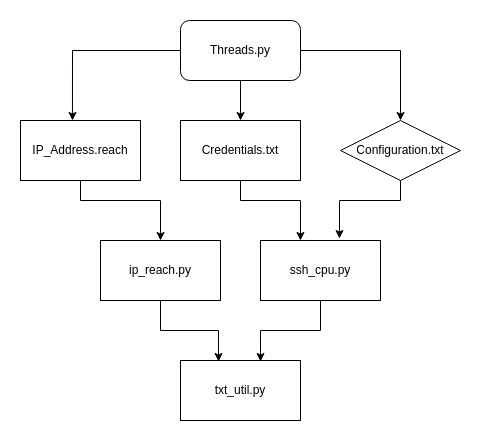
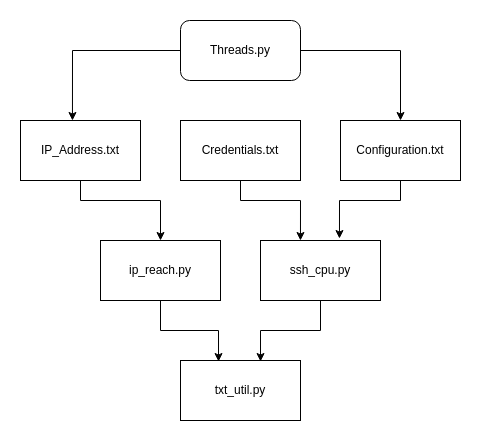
edge "Threads.py" -> "Credentials.txt": removed
node "IP_Address.reach": label "IP_Address.reach" -> "IP_Address.txt"
node "Configuration.txt": shape diamond -> rectangle
